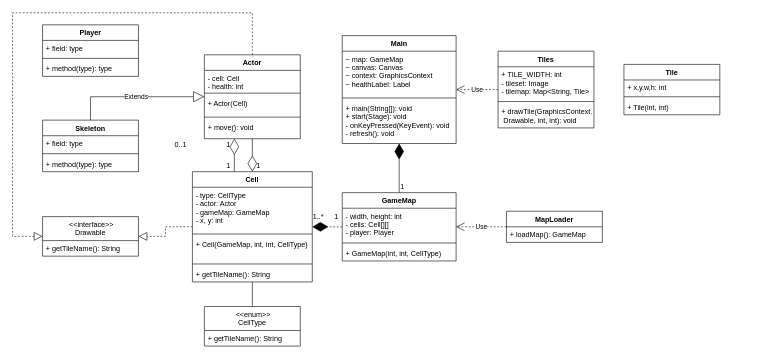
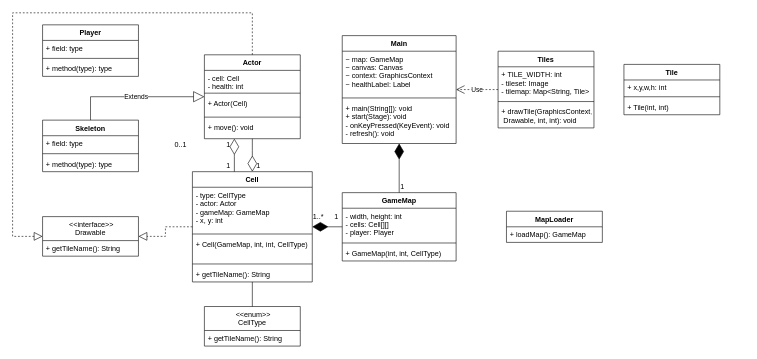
edge "GameMap" -> "Cell": style dashed -> solid
edge "MapLoader" -> "GameMap": removed, label "Use"
